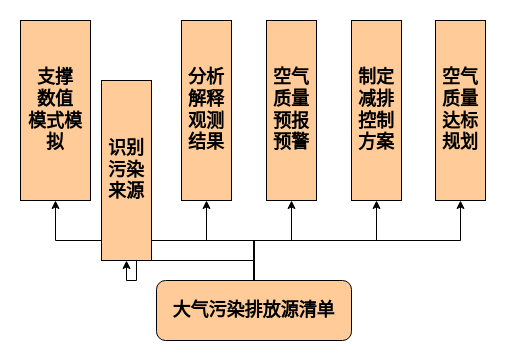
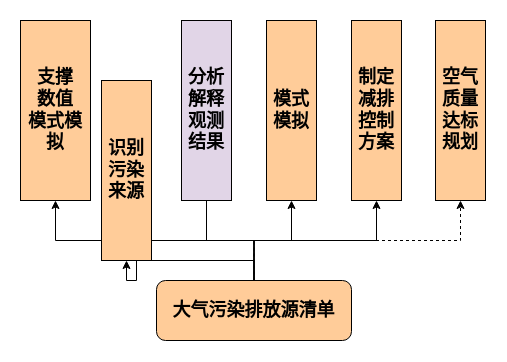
node "分析解释观测结果": fillcolor #ffcc99 -> #e1d5e7
node "空气质量预报预警": label "空气质量预报预警" -> "模式模拟"
edge "大气污染排放源清单" -> "分析解释观测结果": arrowhead classic -> none
edge "大气污染排放源清单" -> "空气质量达标规划": style solid -> dashed
